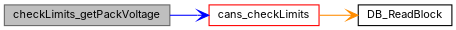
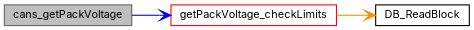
node "checkLimits_getPackVoltage": label "checkLimits_getPackVoltage" -> "cans_getPackVoltage"
node "cans_checkLimits": label "cans_checkLimits" -> "getPackVoltage_checkLimits"
